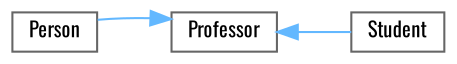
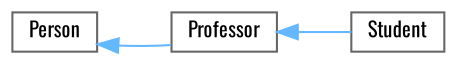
edge "Person" -> "Professor": reversed
